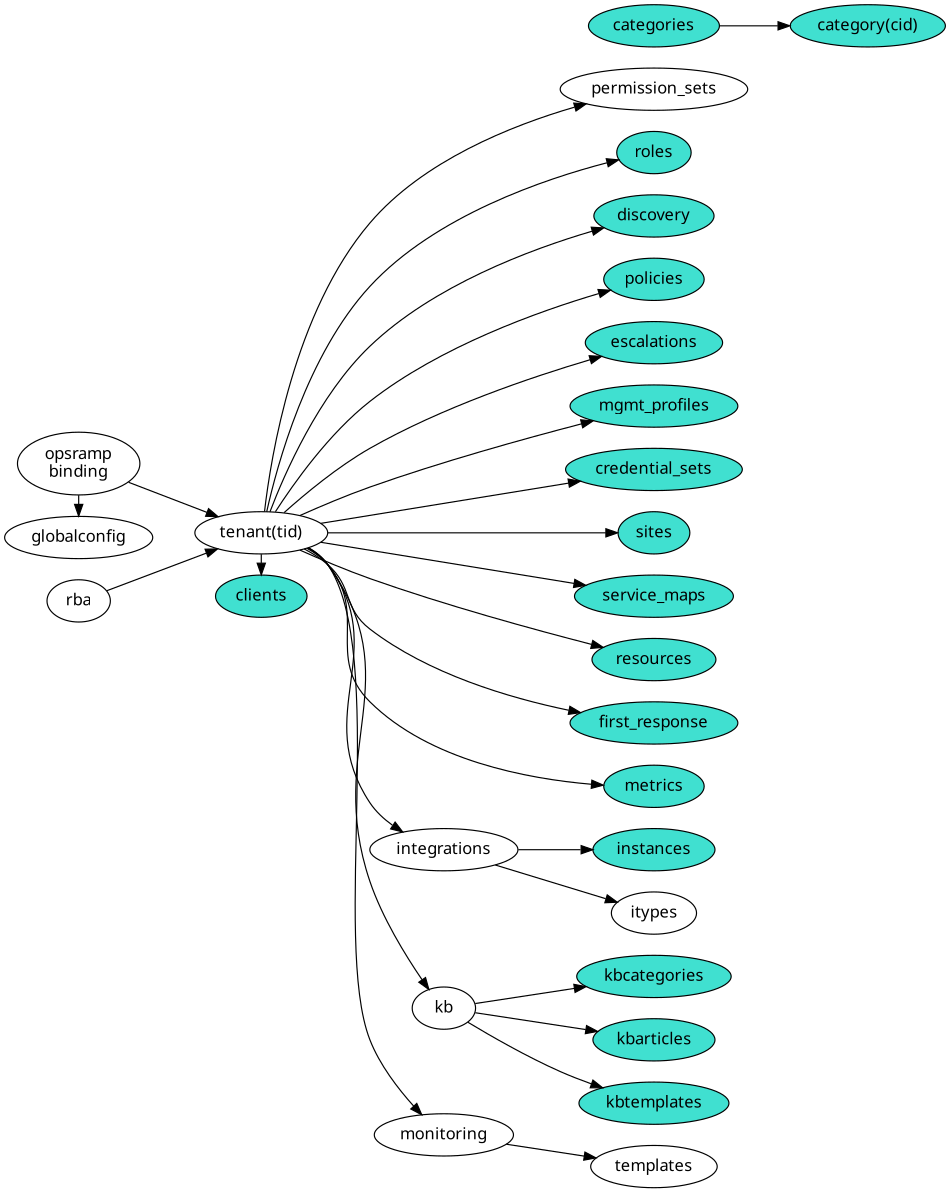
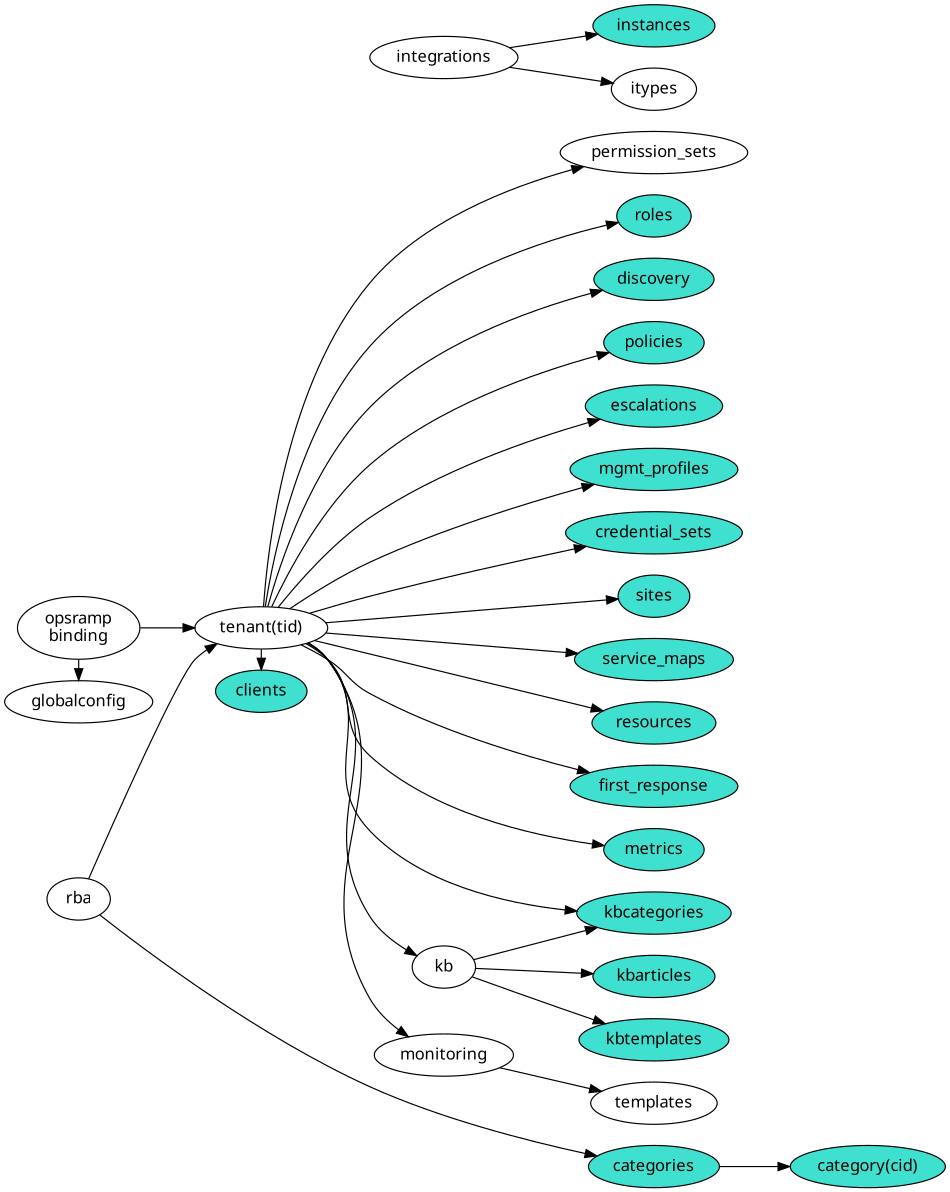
edge "tenant(tid)" -> "integrations": now "tenant(tid)" -> "kbcategories"
edge "rba" -> "categories": added
